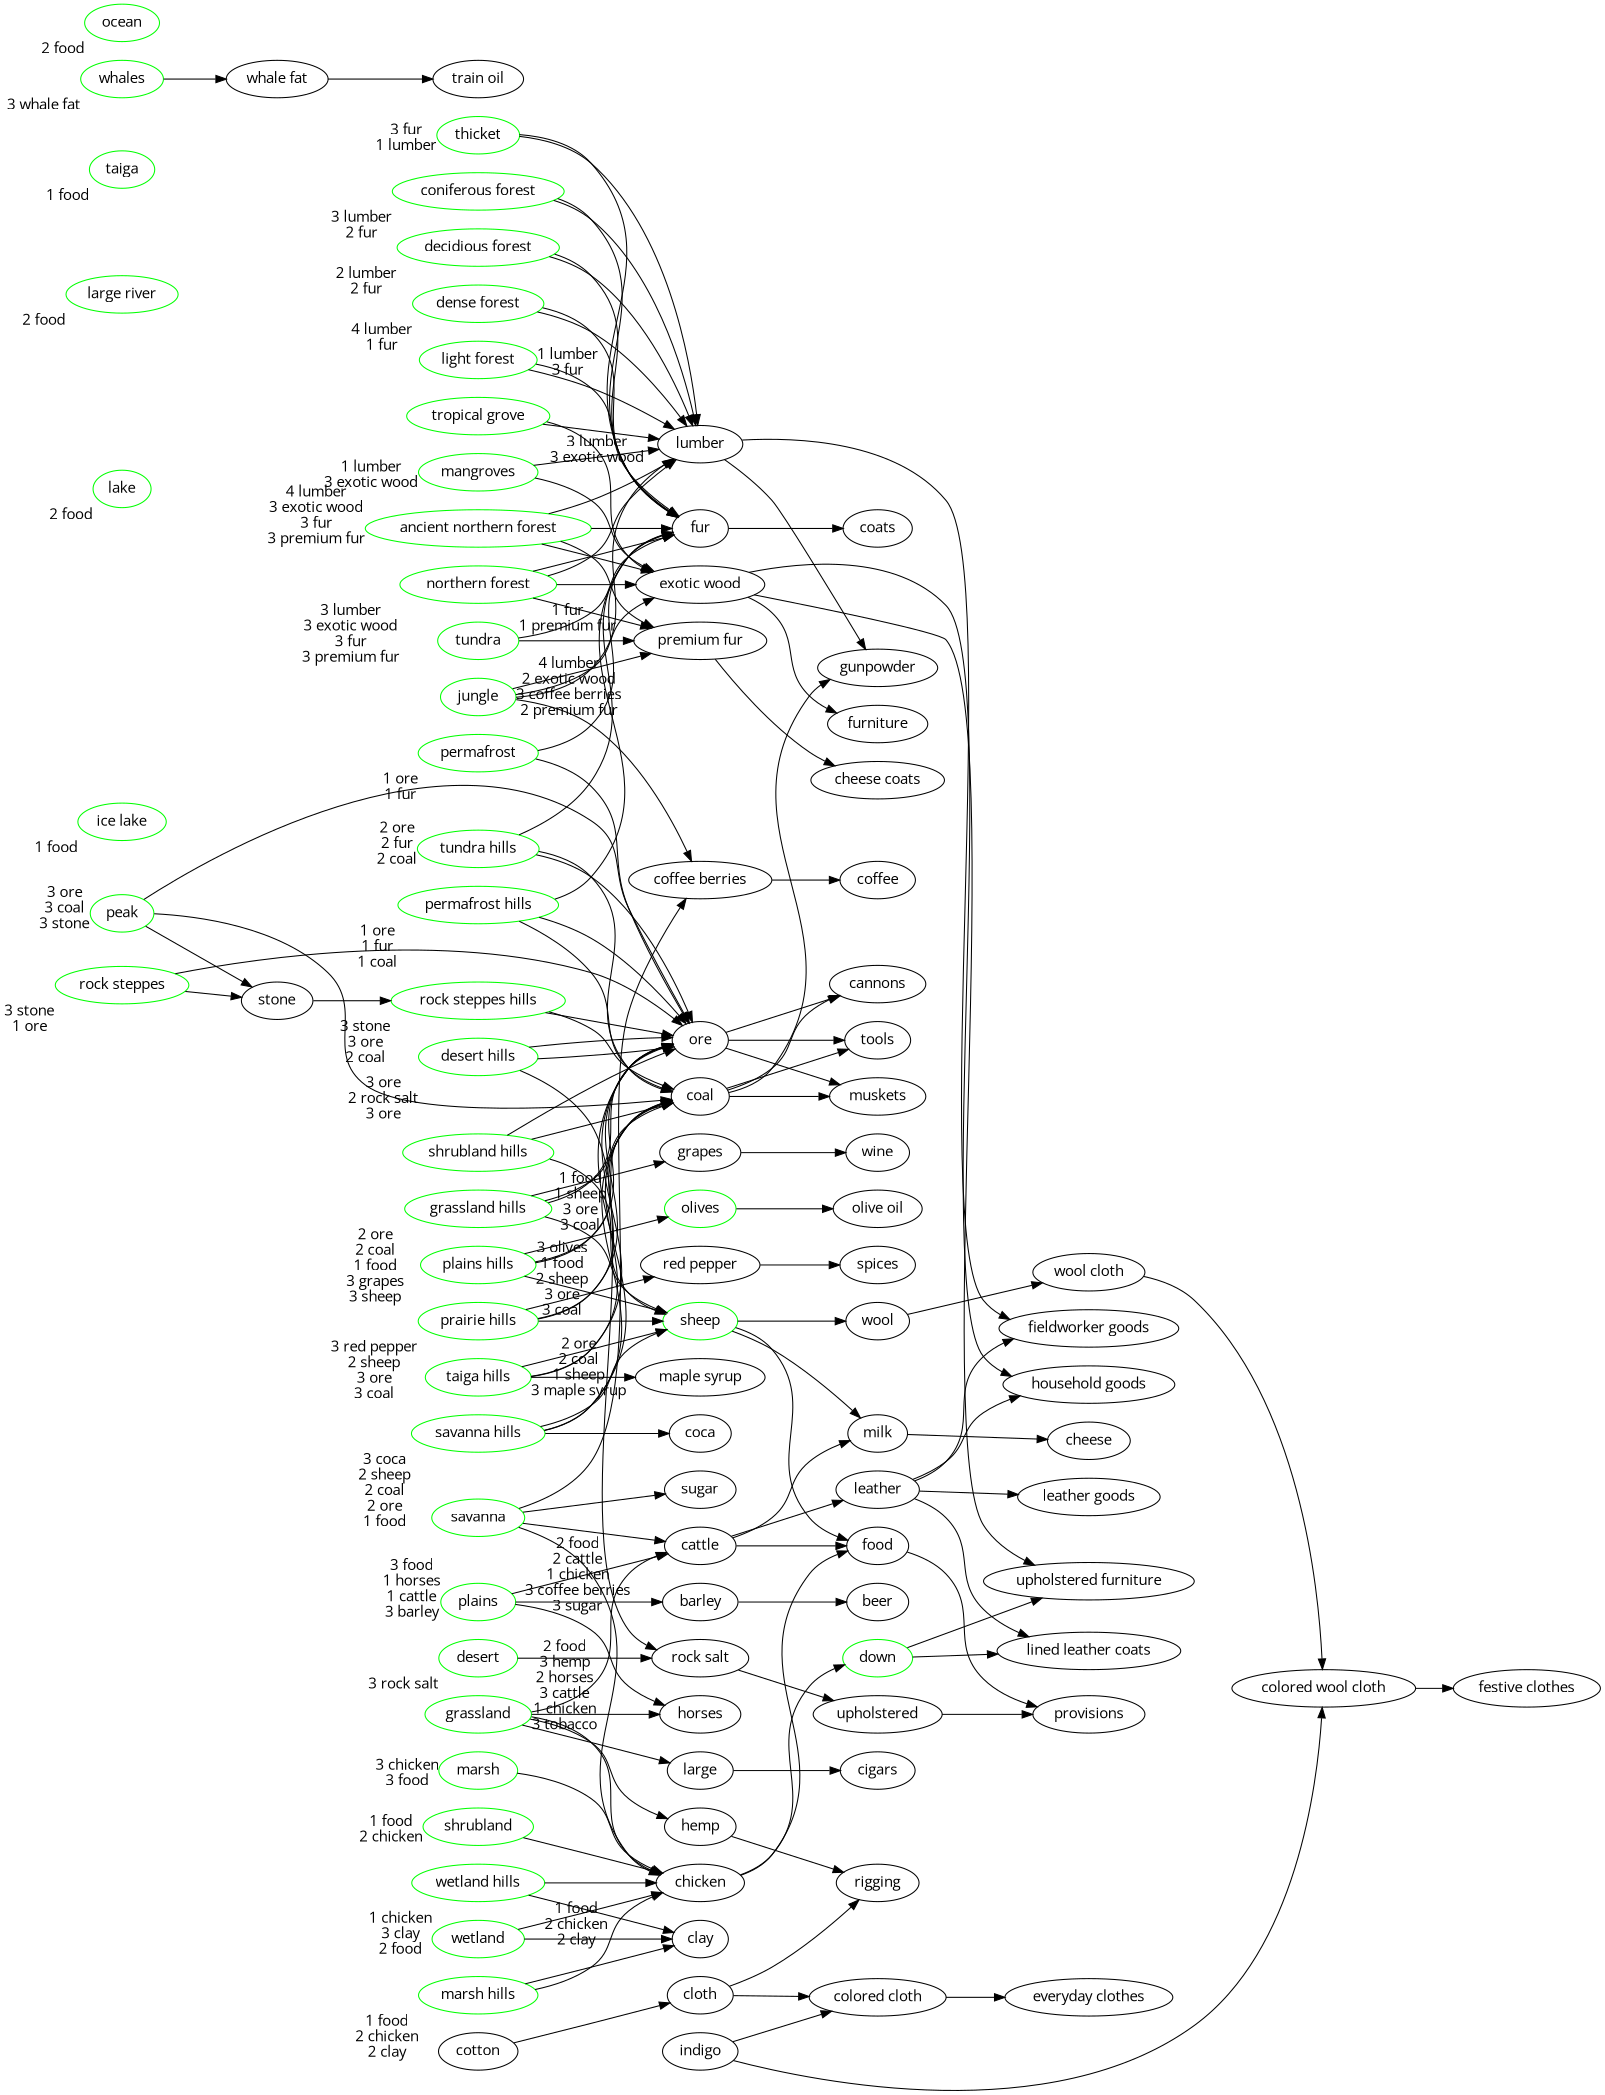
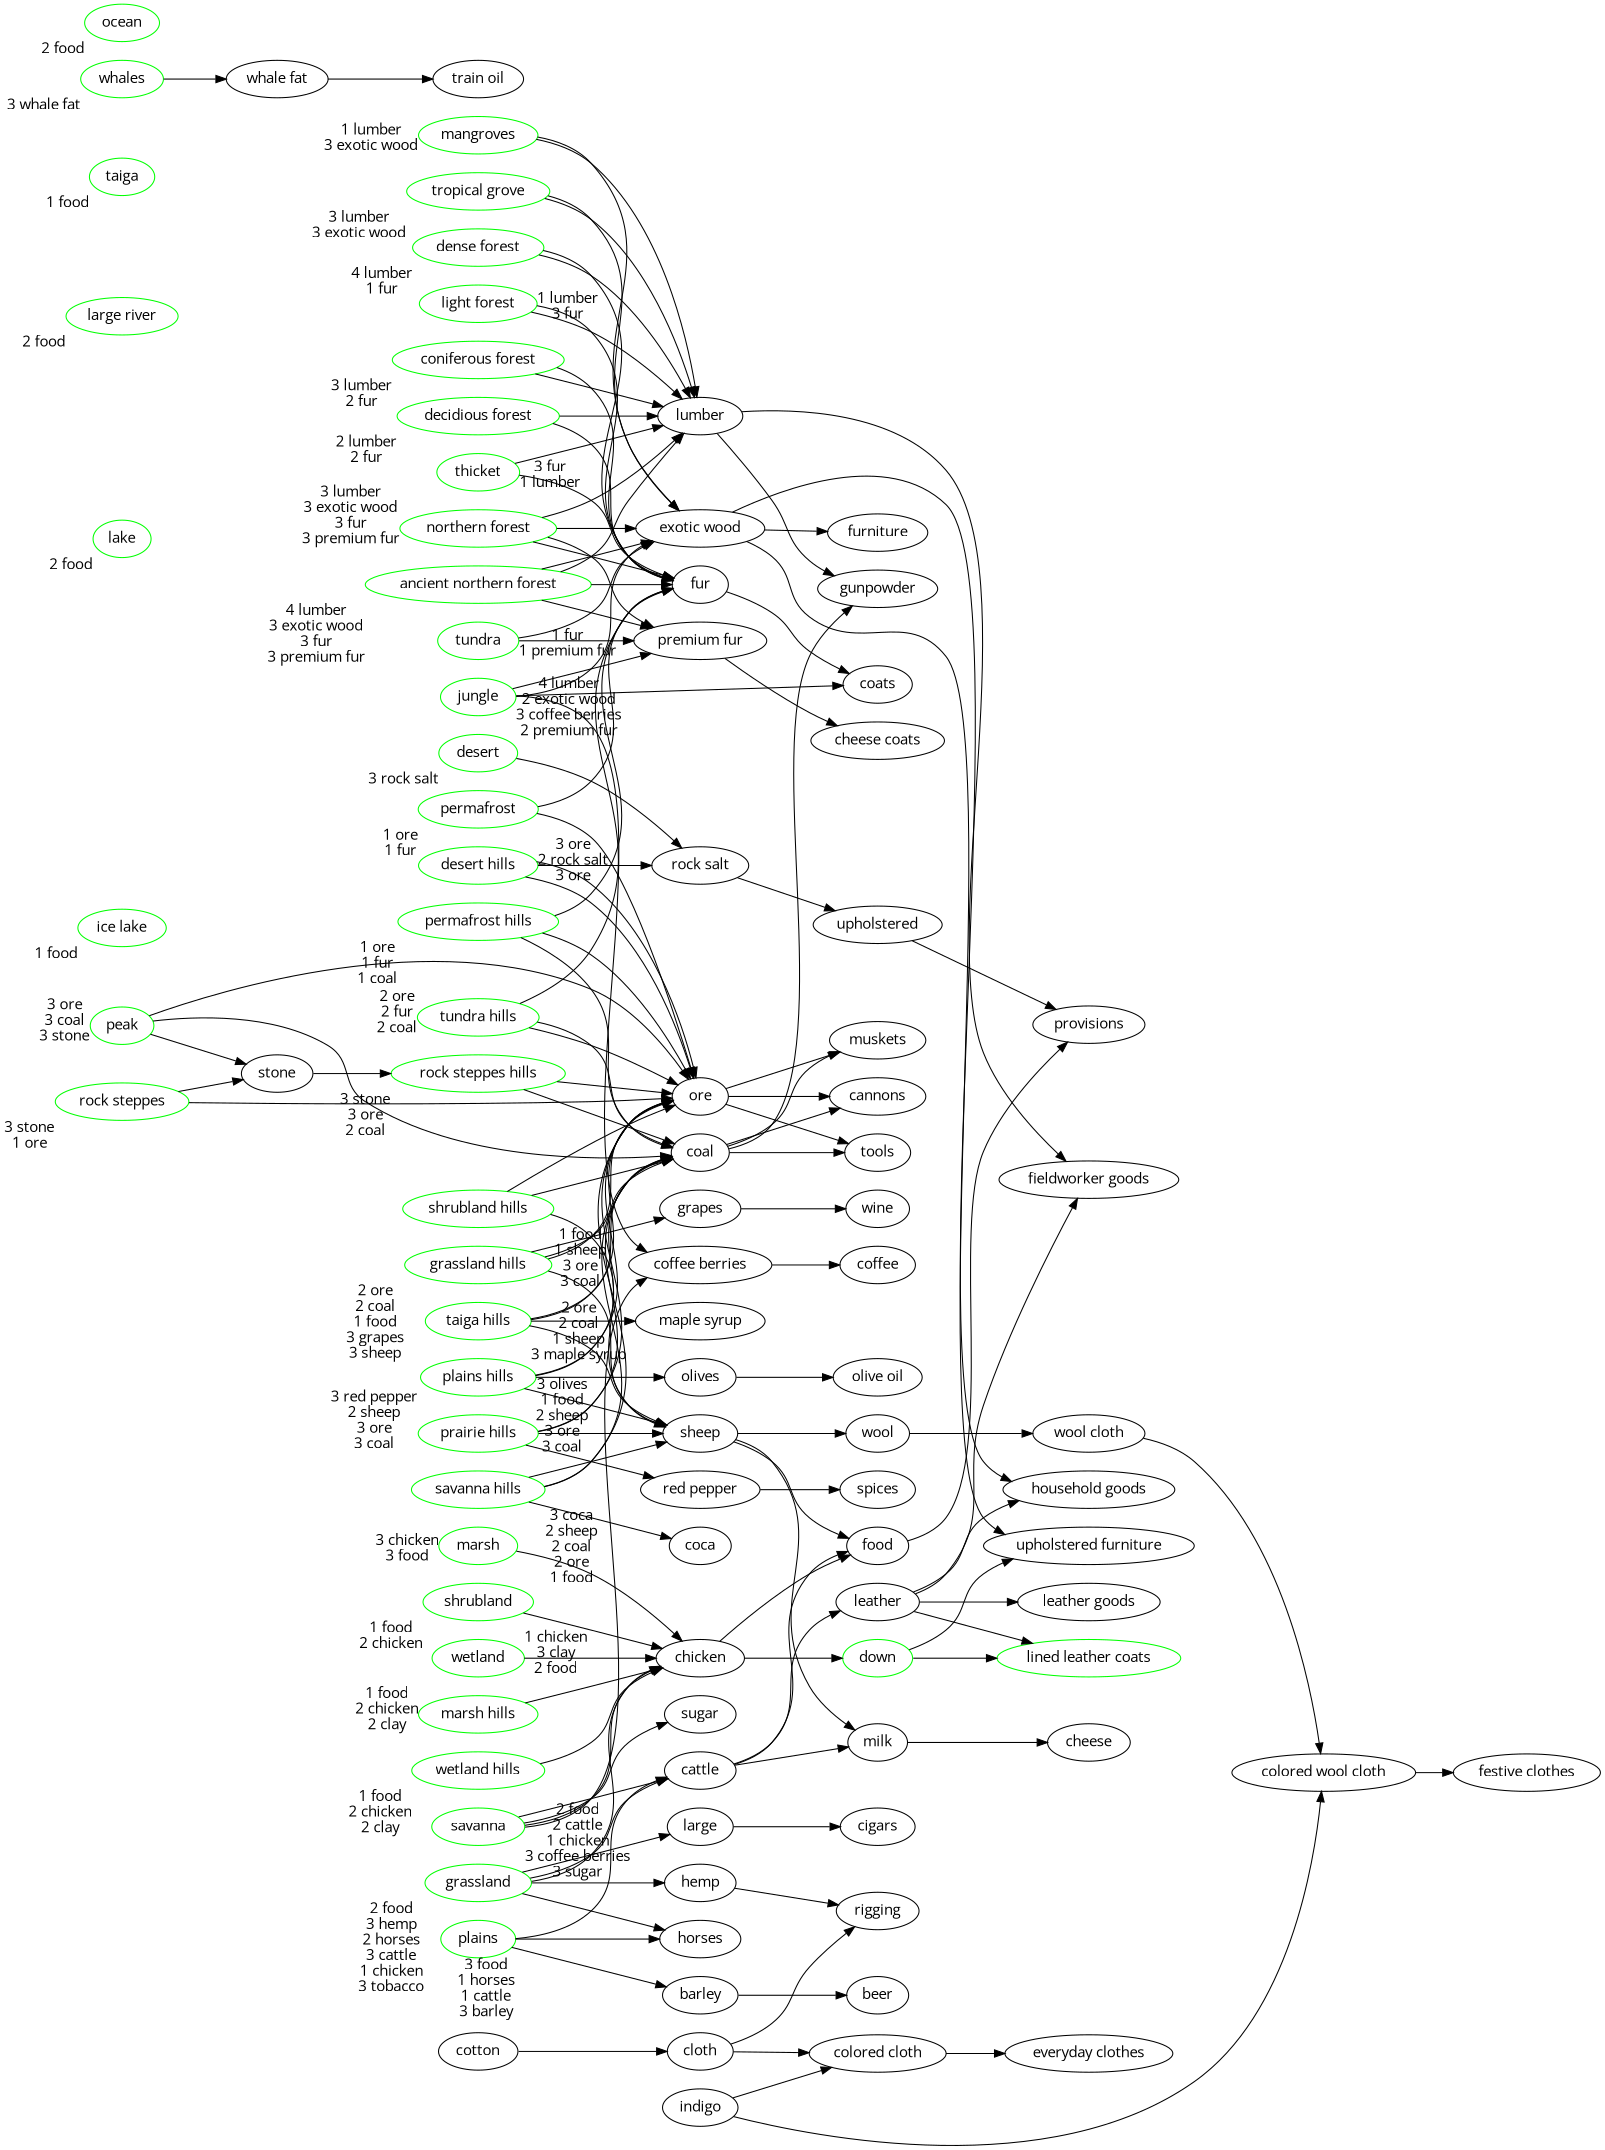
edge "jungle 4 lumber 2 exotic wood 3 coffee berries 2 premium fur" -> "lumber": now "jungle 4 lumber 2 exotic wood 3 coffee berries 2 premium fur" -> "coats"
edge "tundra 1 fur 1 premium fur" -> "fur": now "tundra 1 fur 1 premium fur" -> "exotic wood"
node "olives": color green -> black
node "sheep": color green -> black
node "lined leather coats": color black -> green
node "clay": removed
